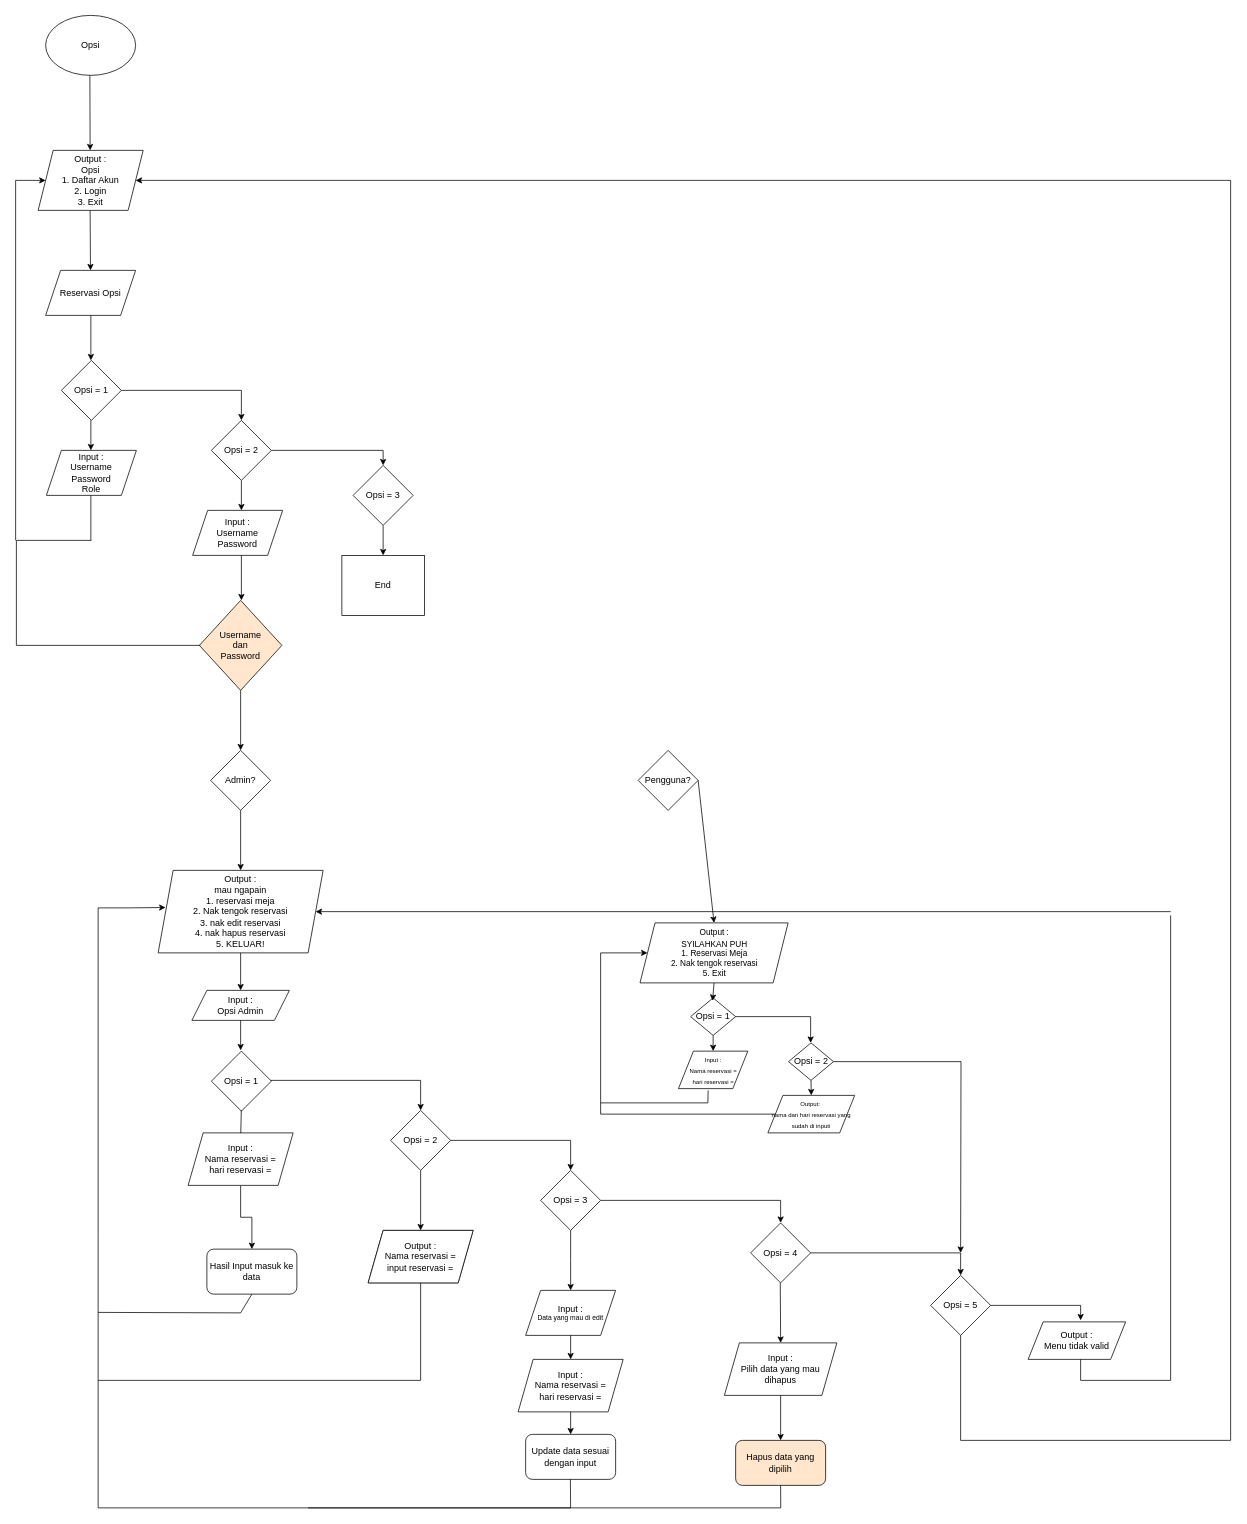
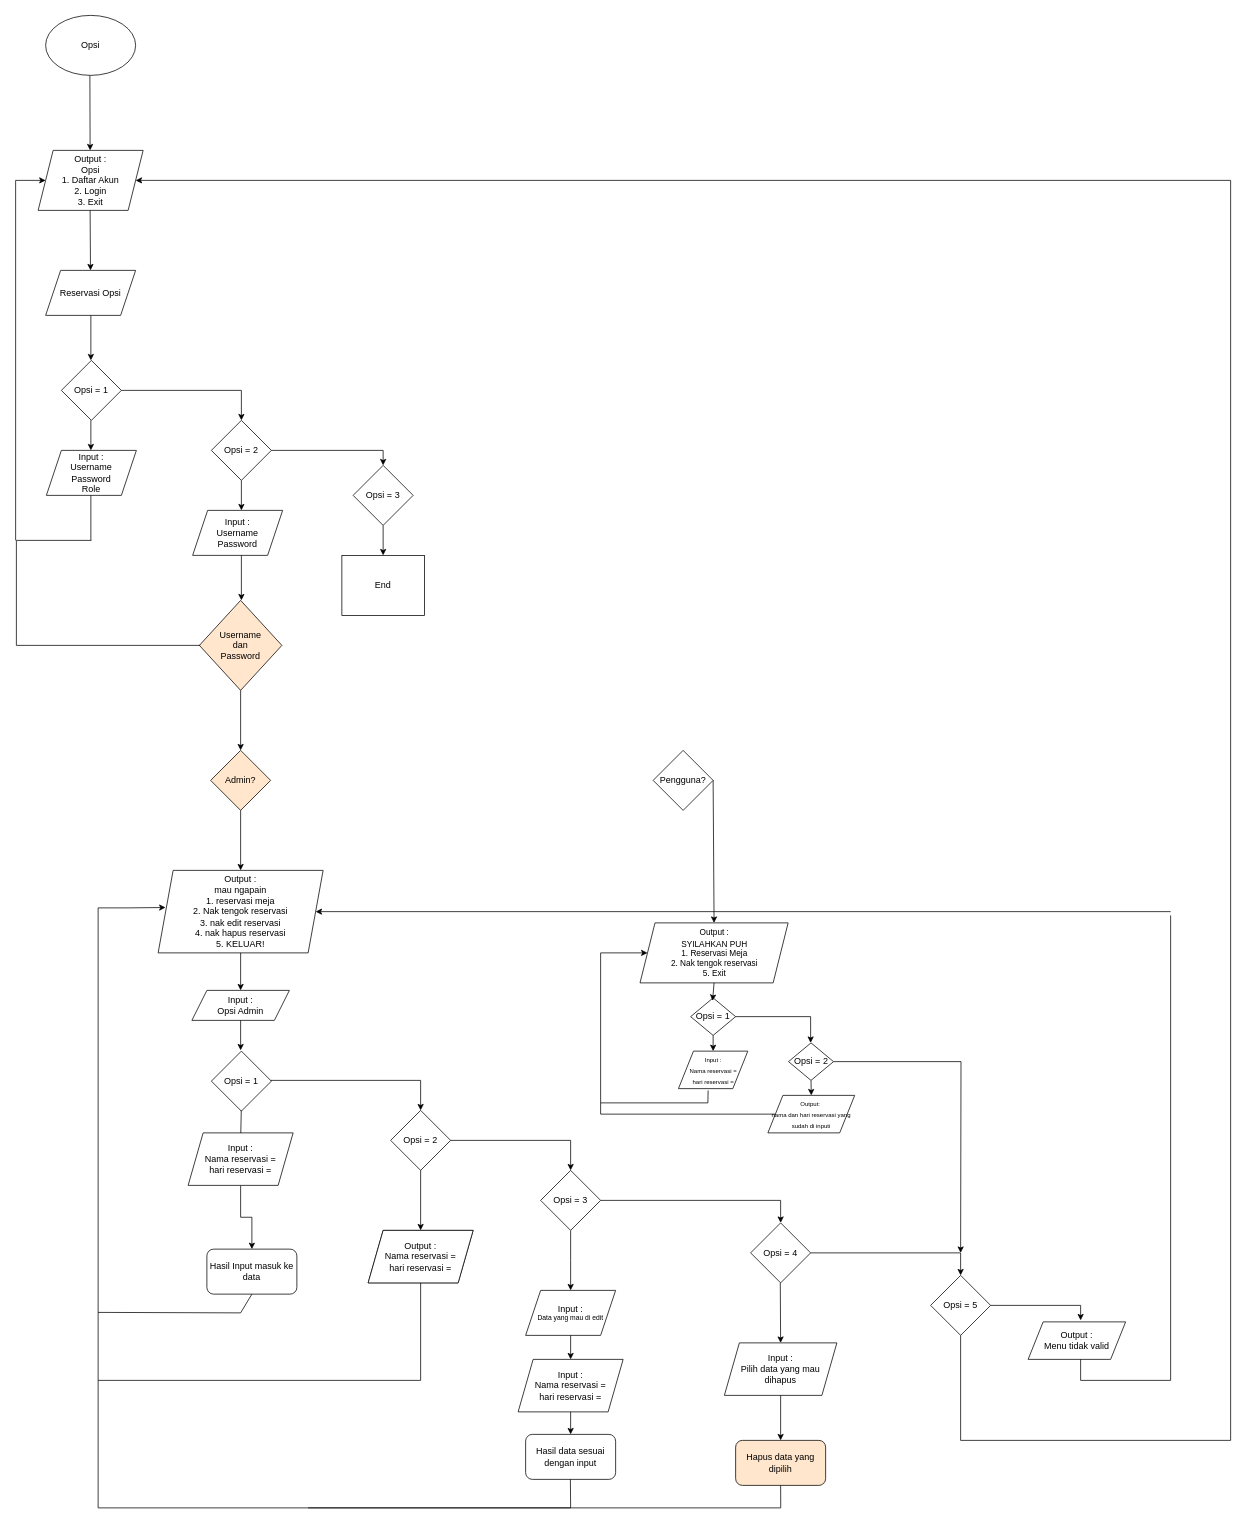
node "Admin?": fillcolor #ffffff -> #ffe6cc
node "Pengguna?": moved (668, 780) -> (683, 780)
node "Output : Nama reservasi = input reservasi =": label "Output : Nama reservasi = input reservasi =" -> "Output : Nama reservasi = hari reservasi ="
node "Update data sesuai dengan input": label "Update data sesuai dengan input" -> "Hasil data sesuai dengan input"
